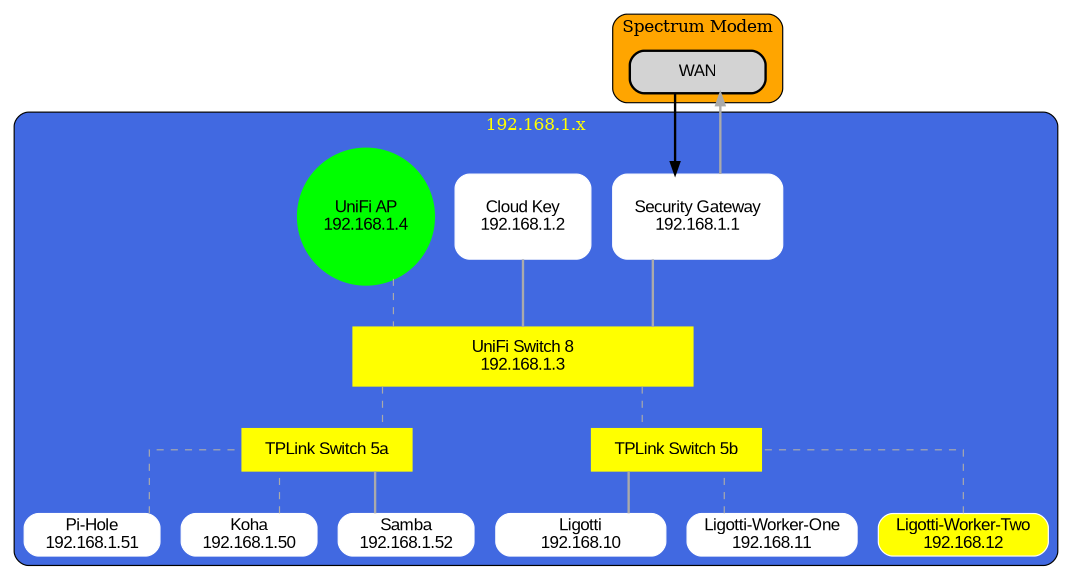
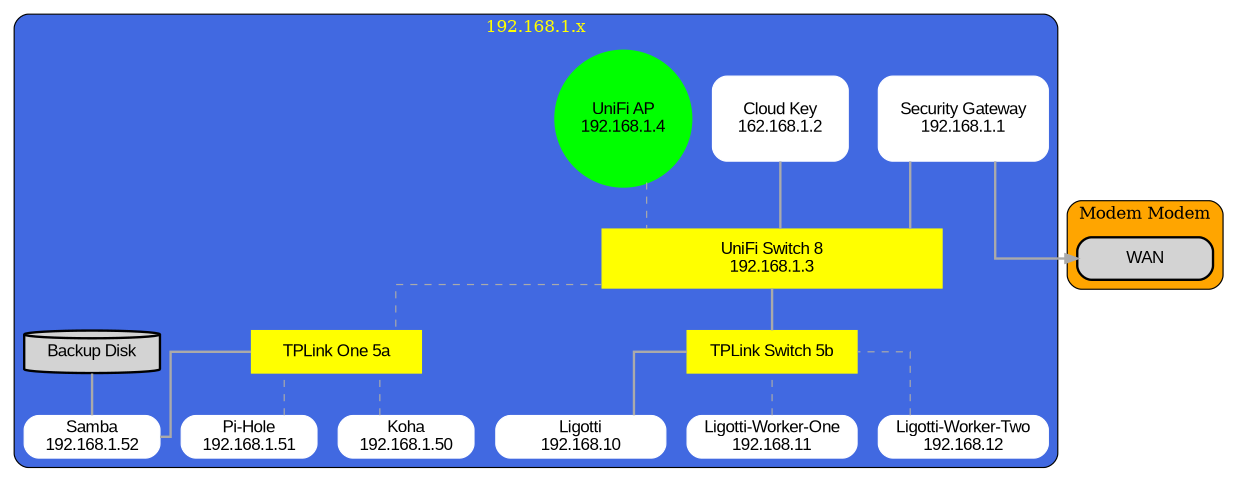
cluster "Spectrum Modem": label "Spectrum Modem" -> "Modem Modem"
edge "WAN" -> "Security Gateway 192.168.1.1": removed
node "Cloud Key 192.168.1.2": label "Cloud Key 192.168.1.2" -> "Cloud Key 162.168.1.2"
node "Backup Disk": added
edge "UniFi Switch 8 192.168.1.3" -- "TPLink Switch 5b": style dashed -> bold
node "TPLink Switch 5a": label "TPLink Switch 5a" -> "TPLink One 5a"
node "Ligotti-Worker-Two 192.168.12": fillcolor yellow -> white
